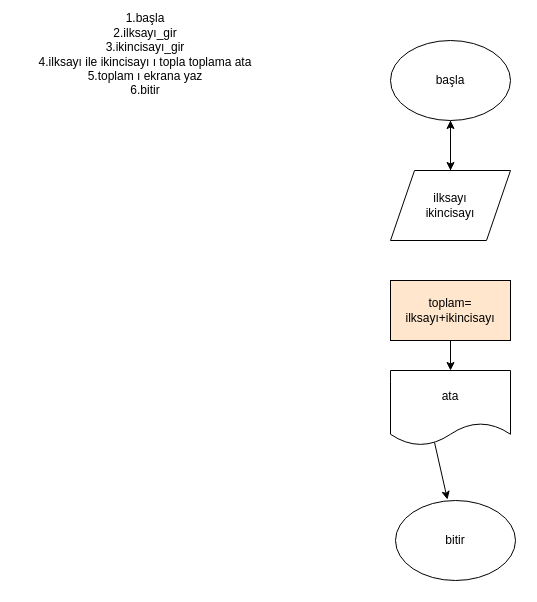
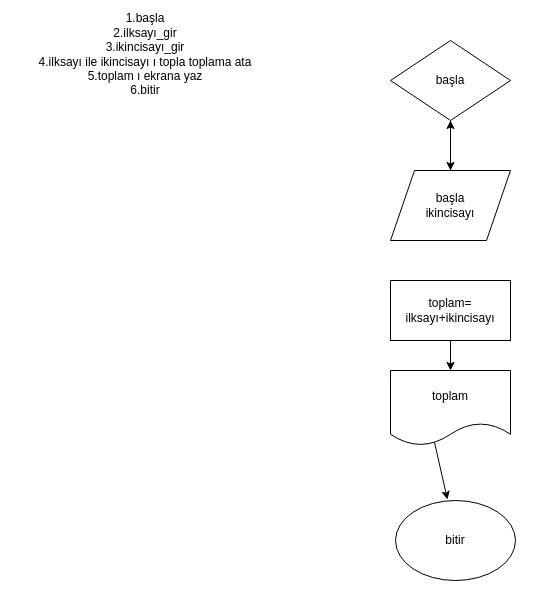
node "başla": shape ellipse -> diamond
node "ilksayı ikincisayı": label "ilksayı ikincisayı" -> "başla ikincisayı"
node "toplam= ilksayı+ikincisayı": fillcolor #ffe6cc -> #ffffff
node "ata": label "ata" -> "toplam"
